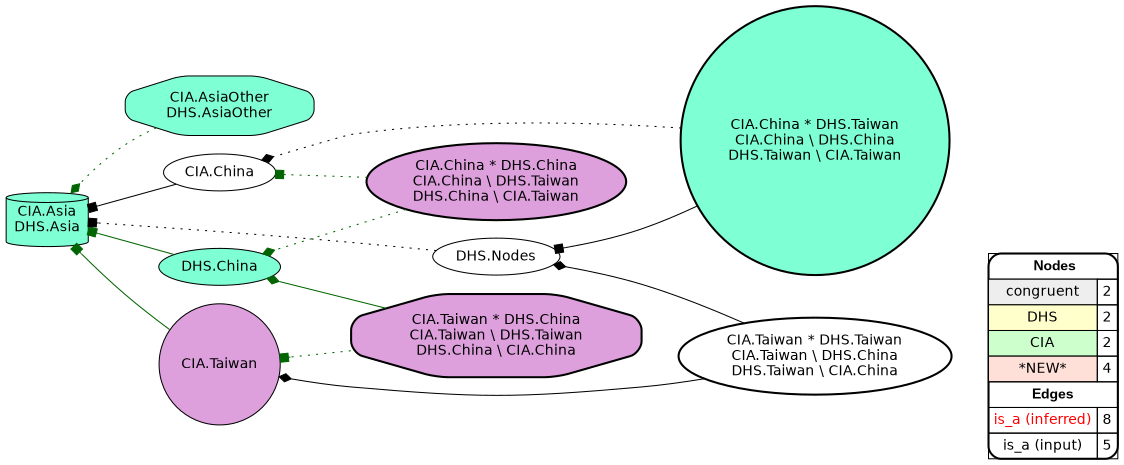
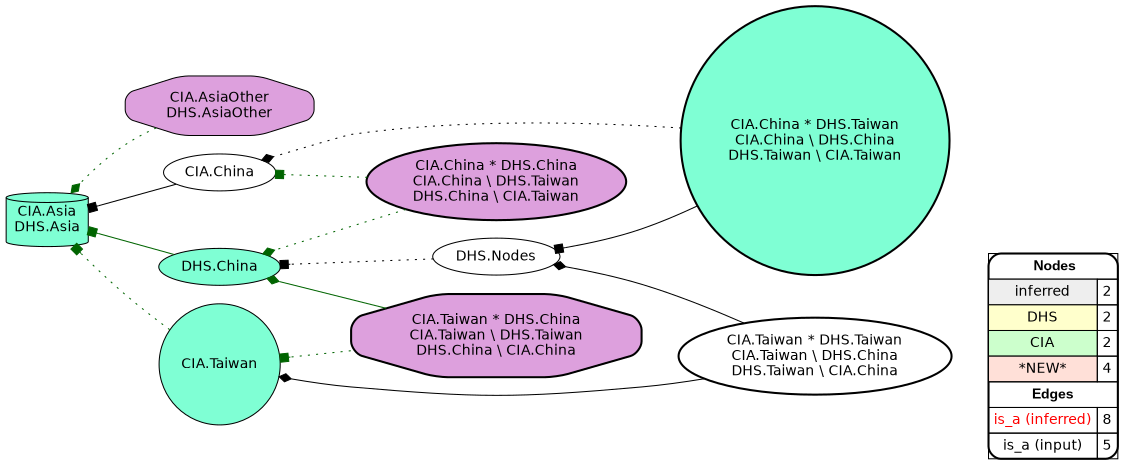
node "CIA.AsiaOther DHS.AsiaOther": fillcolor aquamarine -> plum
edge "DHS.Nodes" -> "CIA.Asia DHS.Asia": now "DHS.Nodes" -> "DHS.China"
node "Nodes": text "congruent" -> "inferred"
edge "CIA.Taiwan" -> "CIA.Asia DHS.Asia": style solid -> dotted
node "CIA.Taiwan": fillcolor plum -> aquamarine
